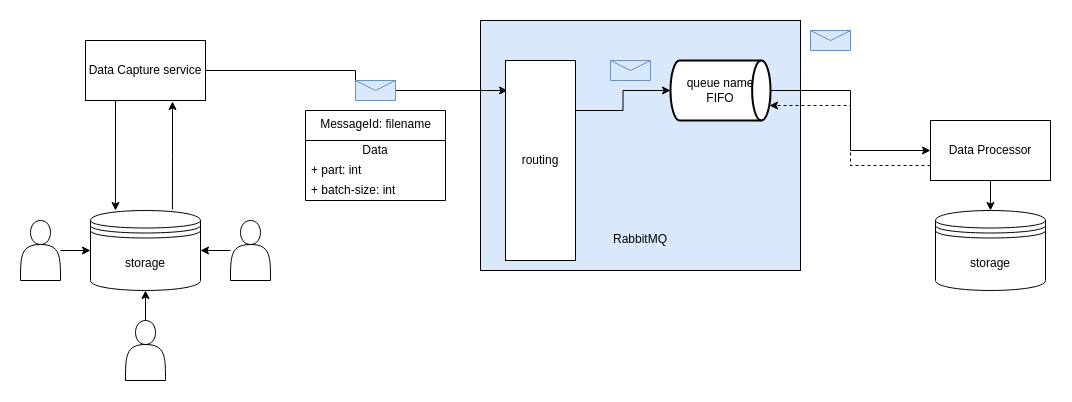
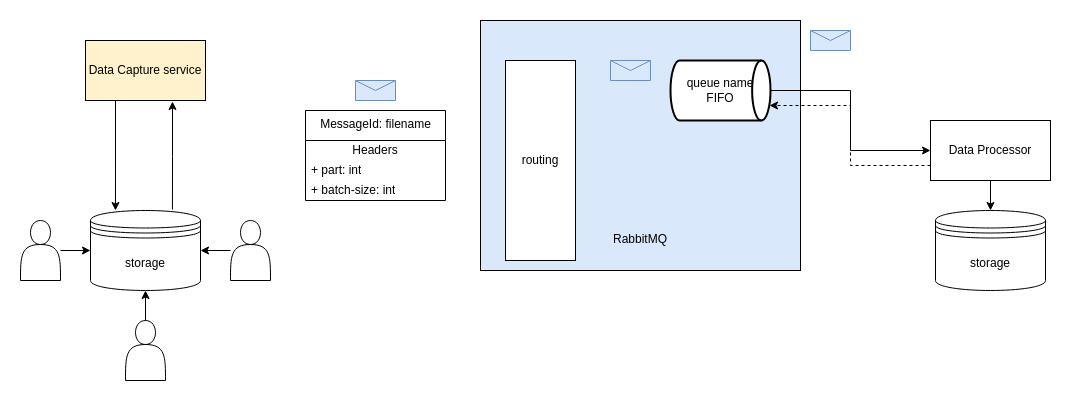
node "Data Capture service": fillcolor #ffffff -> #fff2cc
edge "Data Capture service" -> "routing": removed
edge "routing" -> "queue name FIFO": removed
node "Data": label "Data" -> "Headers"
